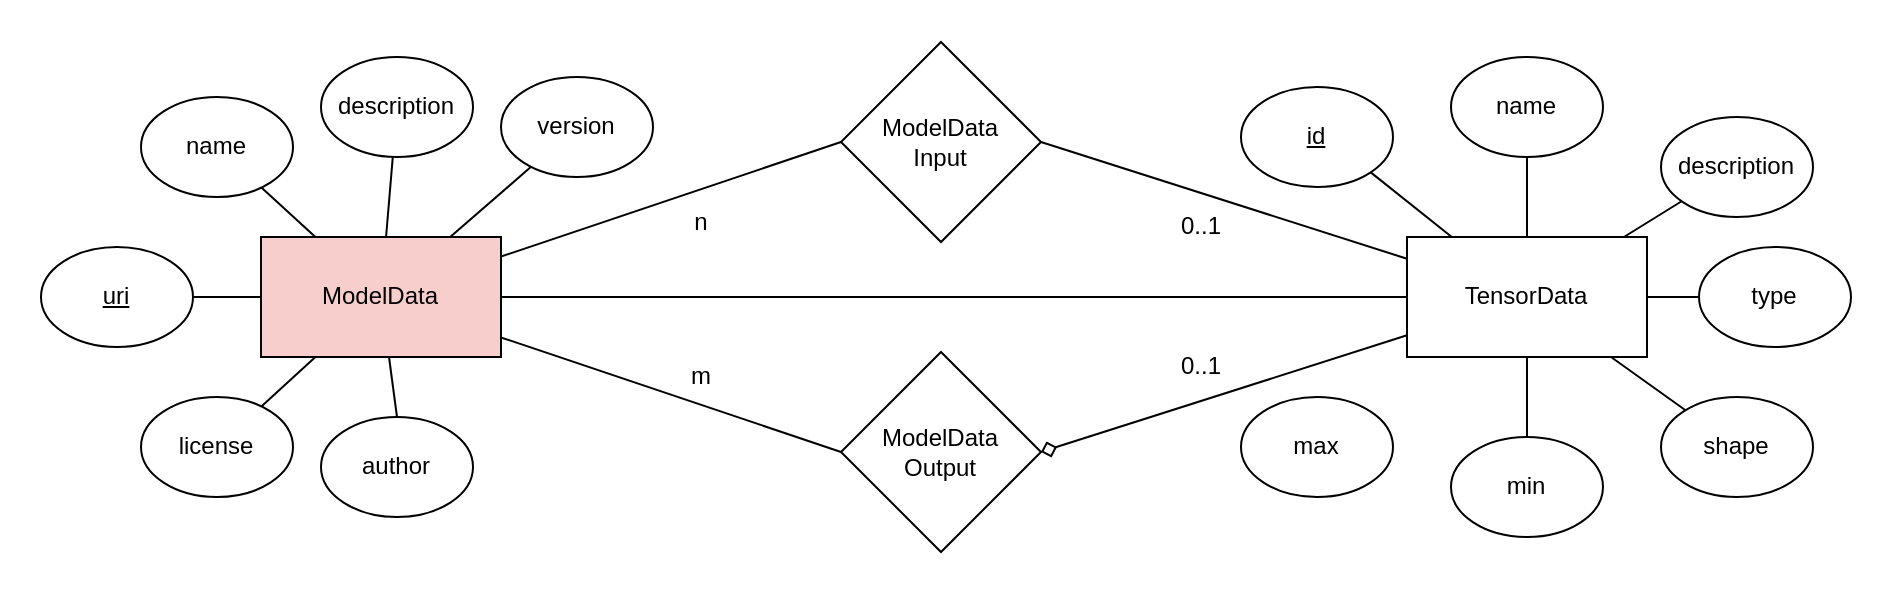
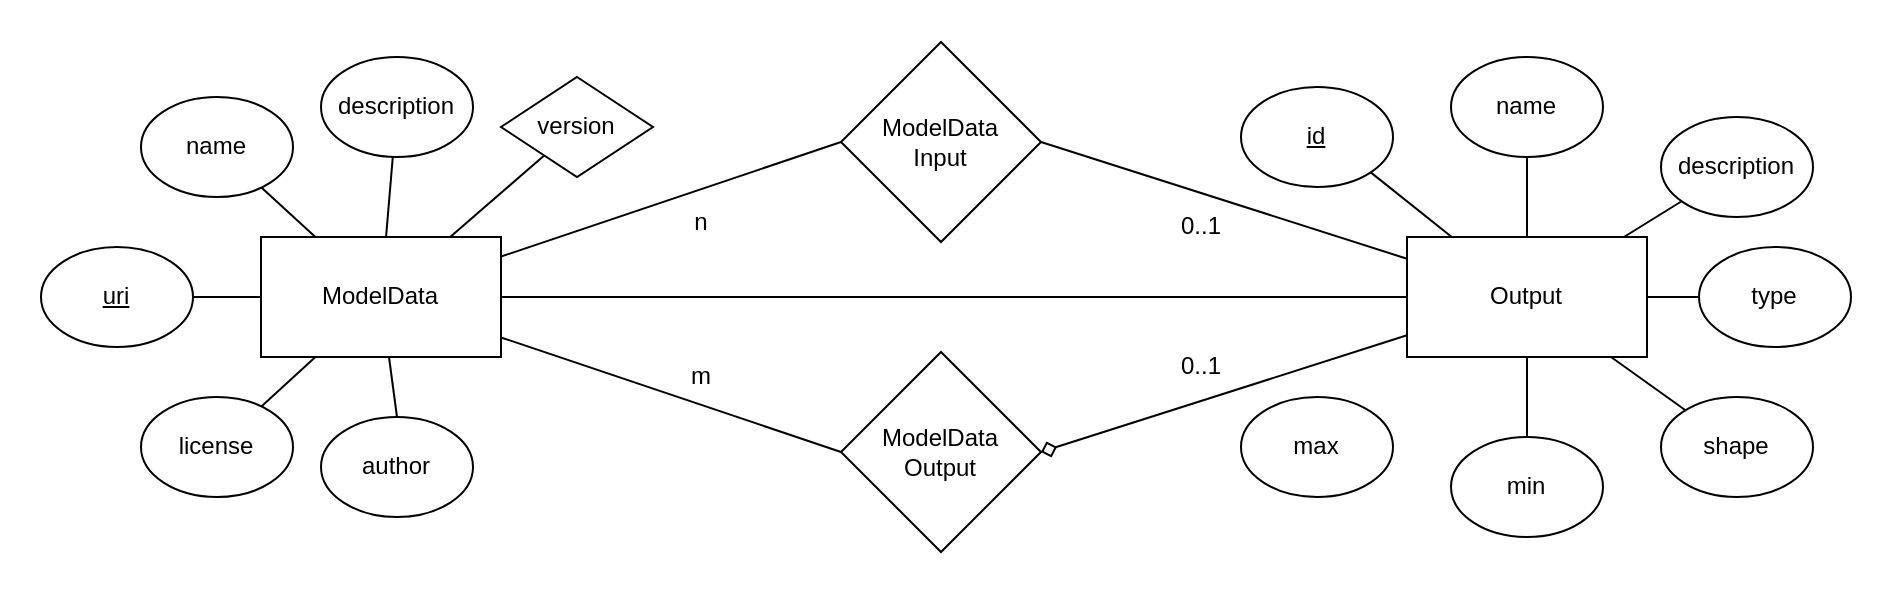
node "version": shape ellipse -> diamond
node "ModelData": fillcolor #f8cecc -> #ffffff
node "TensorData": label "TensorData" -> "Output"
